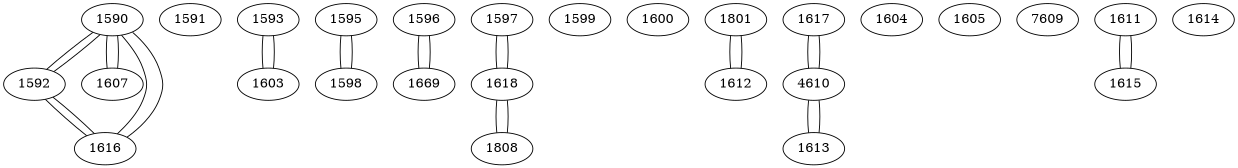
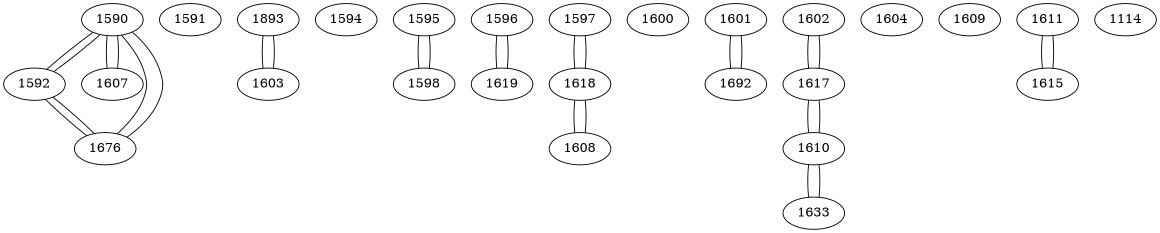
node "1593": label "1593" -> "1893"
node "1594": added
node "1599": removed
node "1801": label "1801" -> "1601"
node "1602": added
node "1605": removed
node "7609": label "7609" -> "1609"
node "1614": label "1614" -> "1114"
node "1669": label "1669" -> "1619"
node "1612": label "1612" -> "1692"
node "4610": label "4610" -> "1610"
node "1616": label "1616" -> "1676"
node "1808": label "1808" -> "1608"
node "1613": label "1613" -> "1633"
